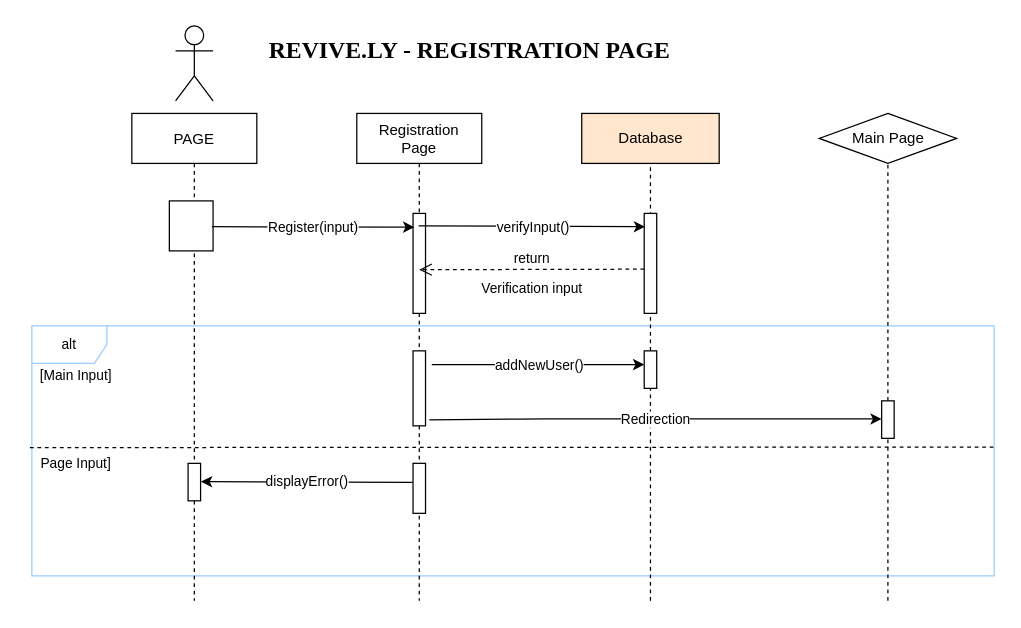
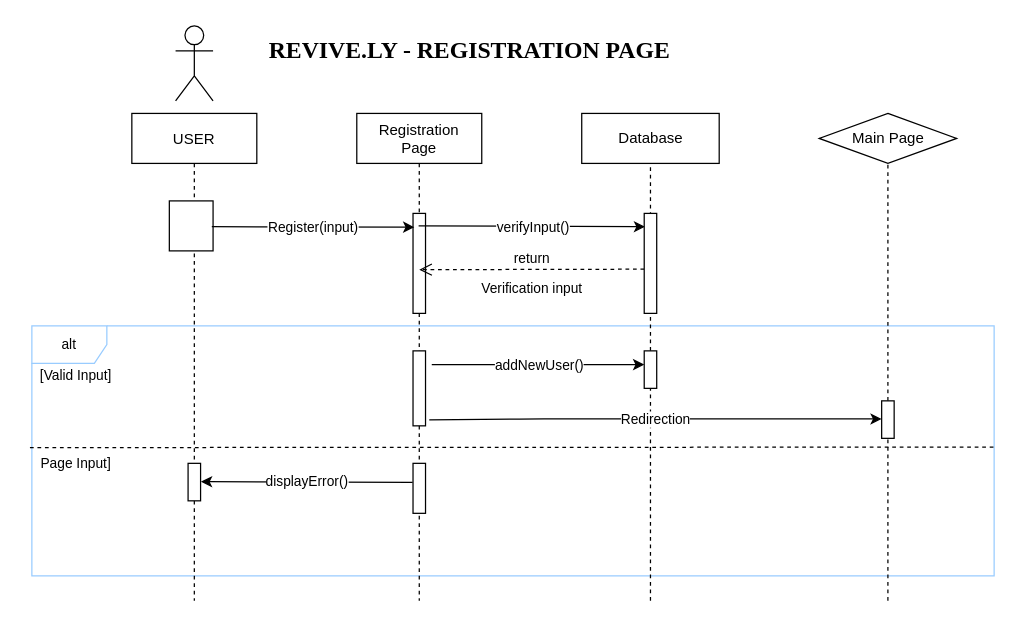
node "Database": fillcolor #ffe6cc -> #ffffff
node "PAGE": label "PAGE" -> "USER"
node "[Main Input]": label "[Main Input]" -> "[Valid Input]"
